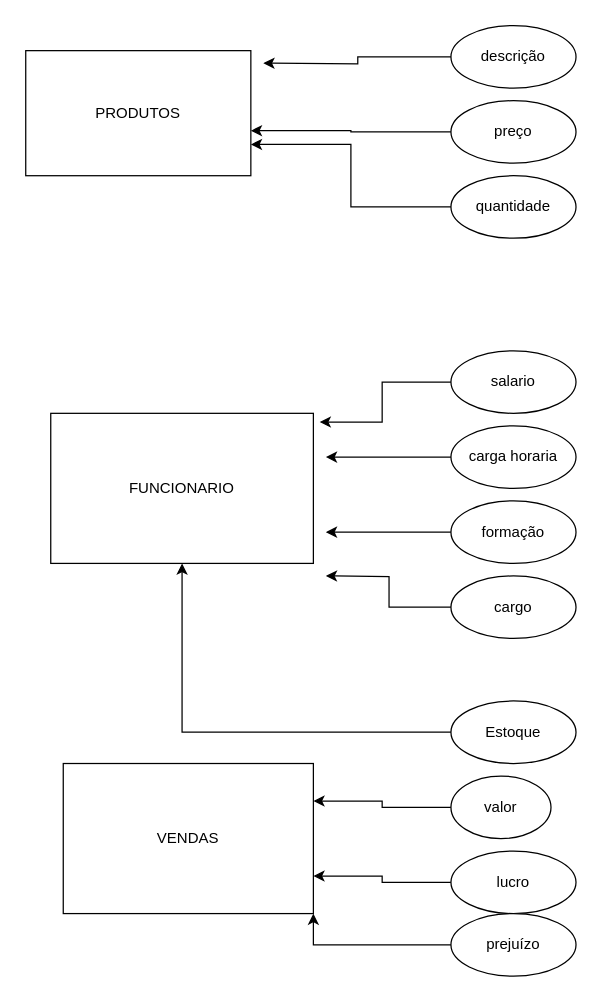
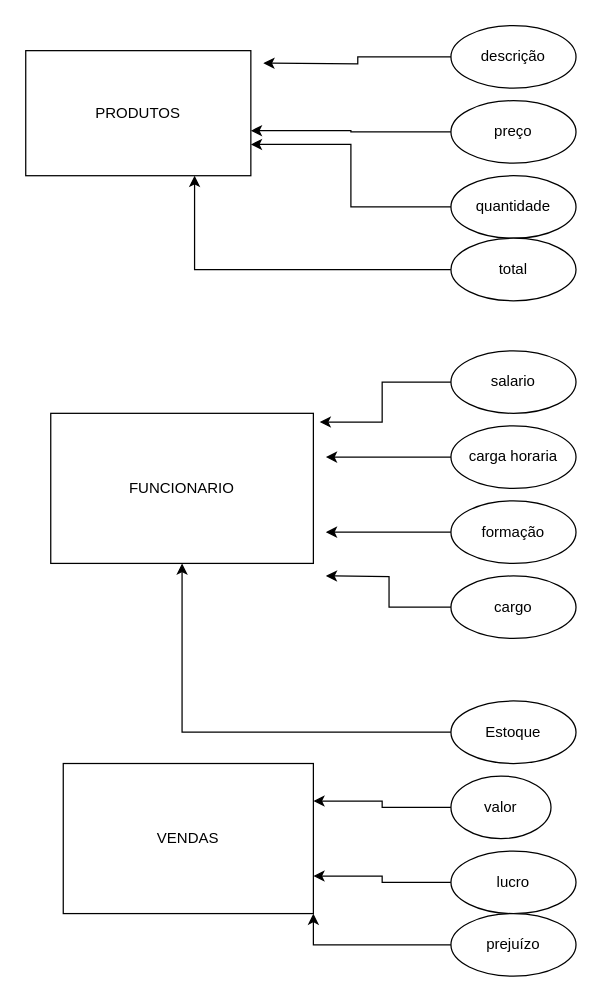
edge "total" -> "PRODUTOS": added
node "total": added
